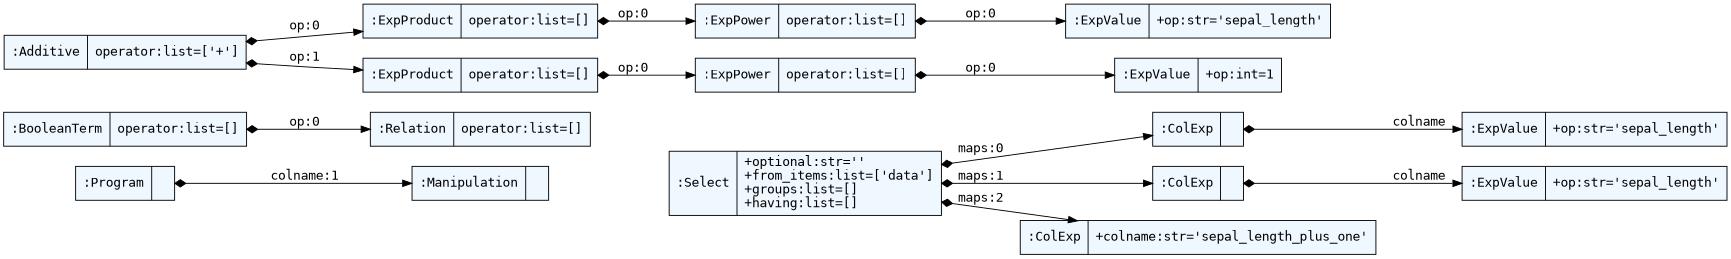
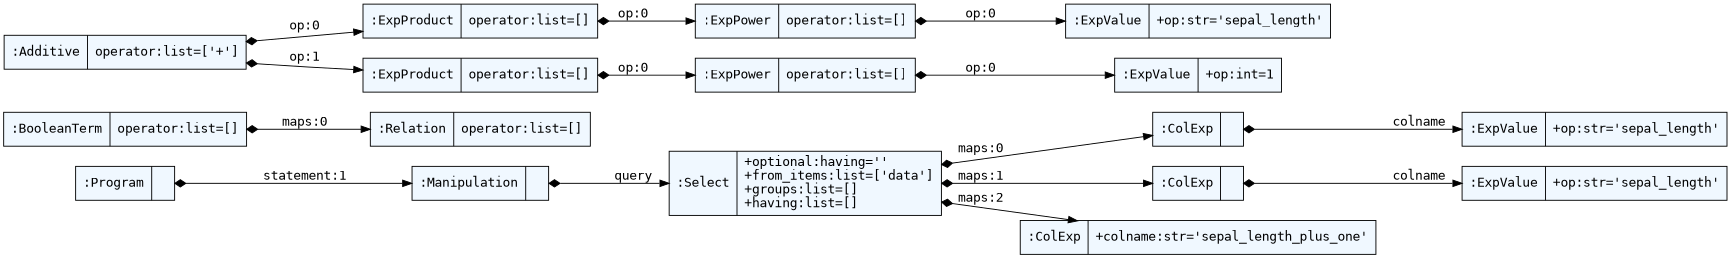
edge ":BooleanTerm" -- ":Relation": label "op:0" -> "maps:0"
node ":Select": text "+optional:str=''" -> "+optional:having=''"
edge ":Program" -- ":Manipulation": label "colname:1" -> "statement:1"
edge ":Manipulation" -- ":Select": added, label "query"
